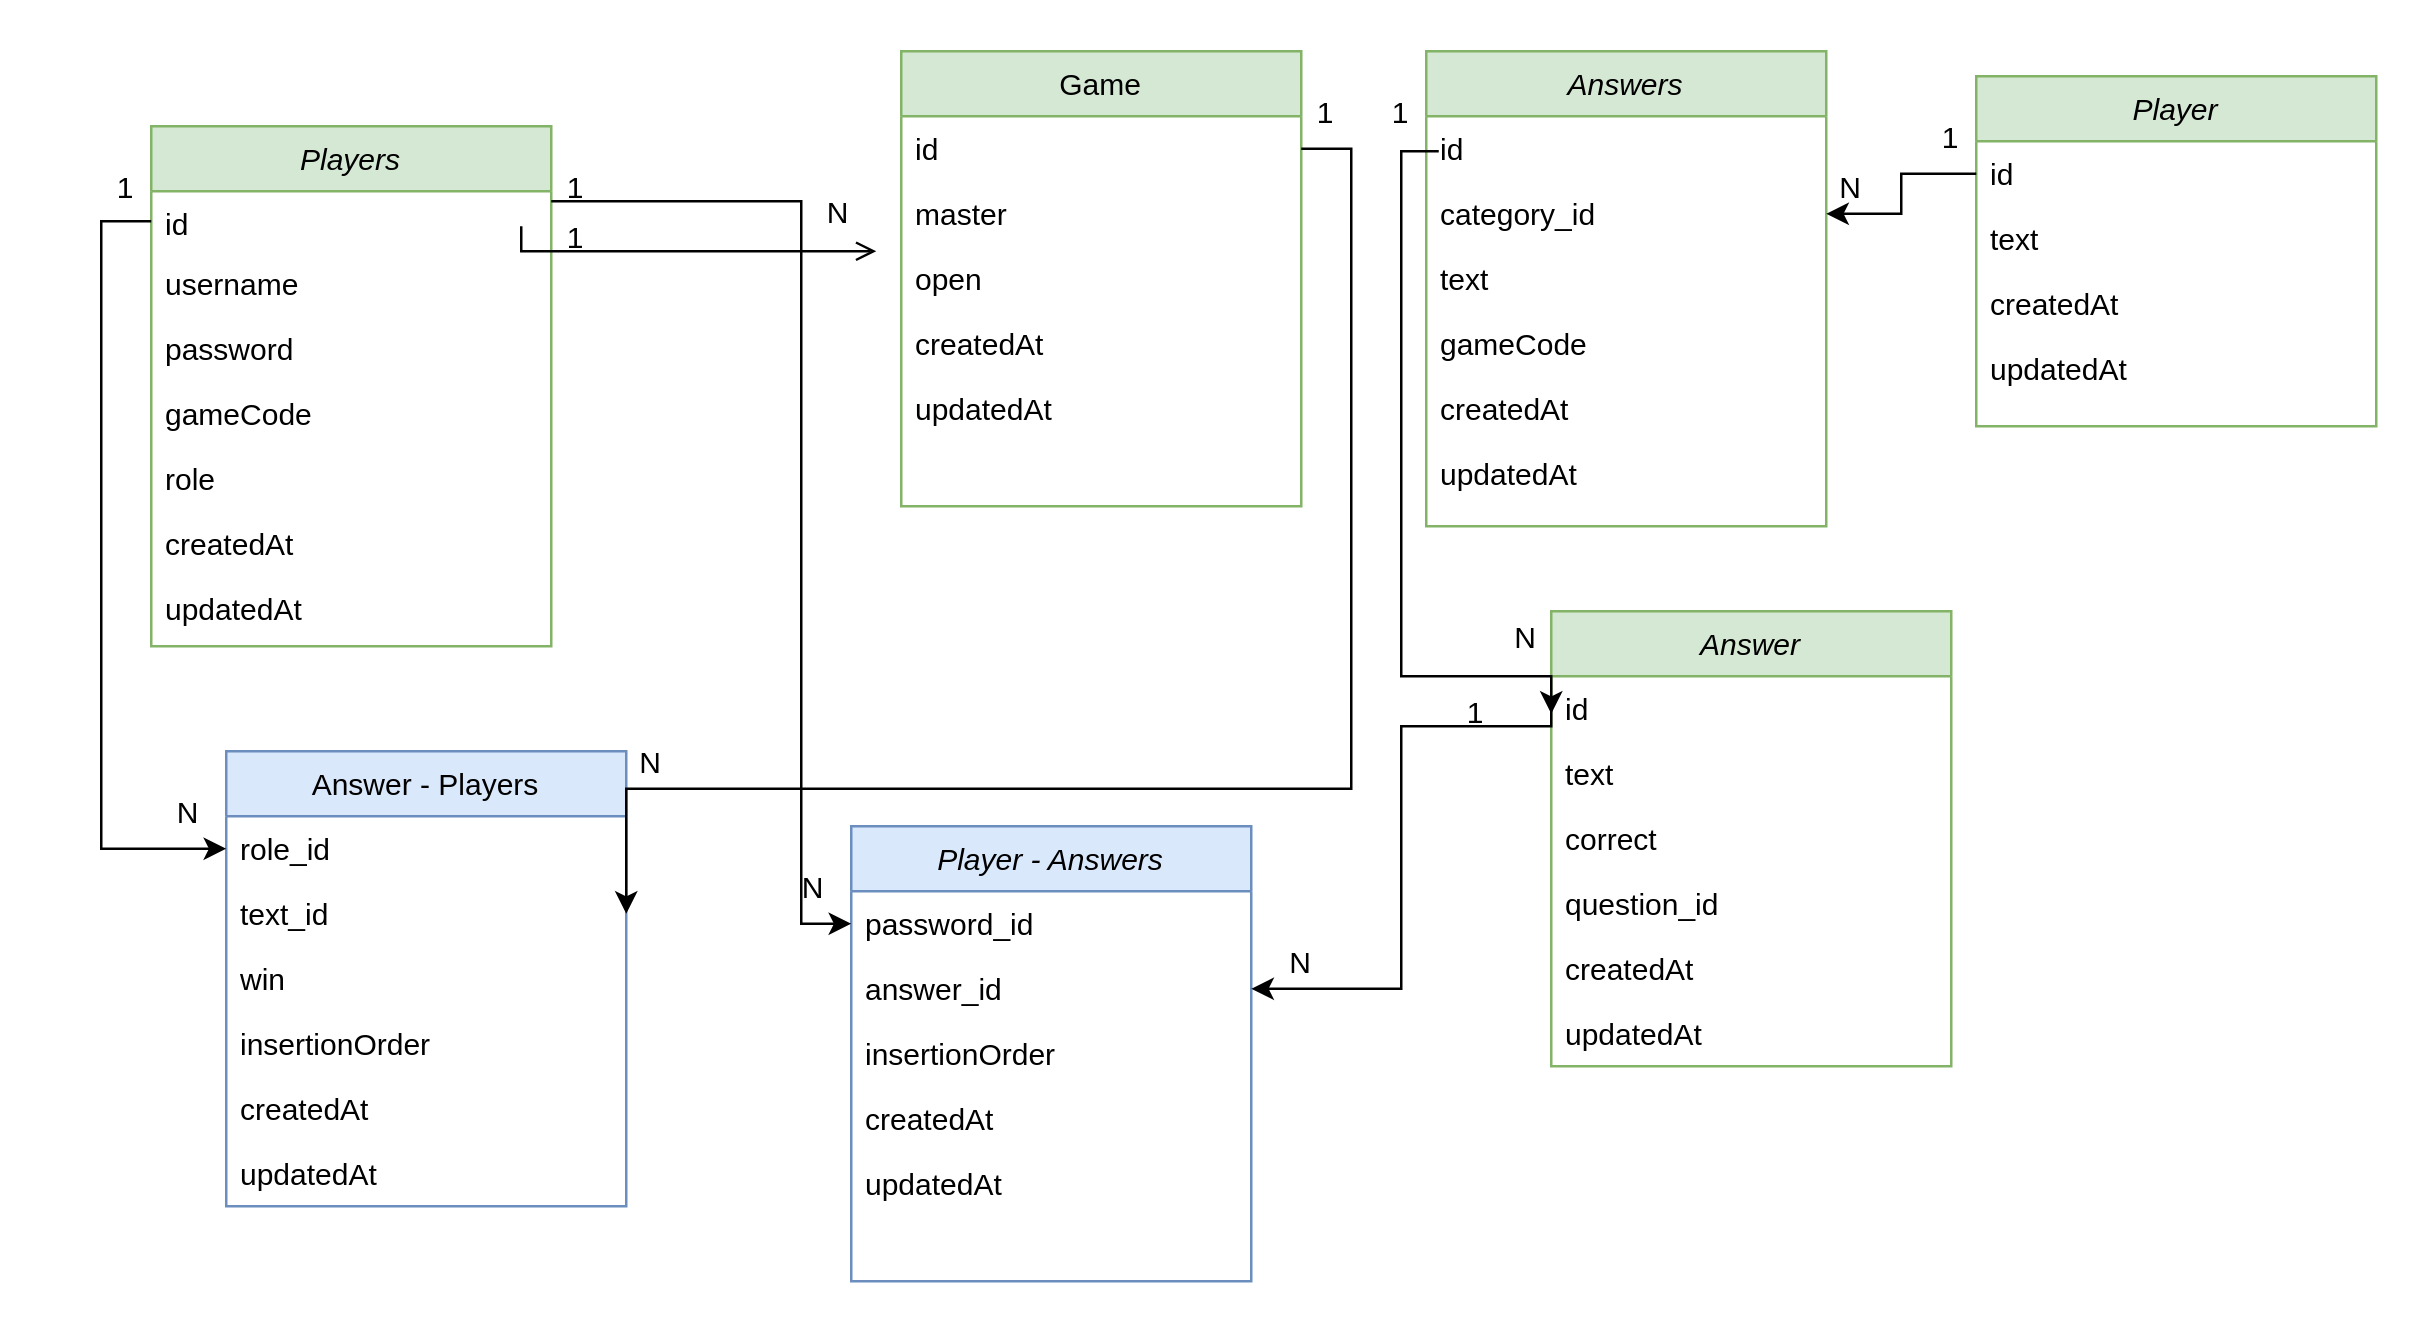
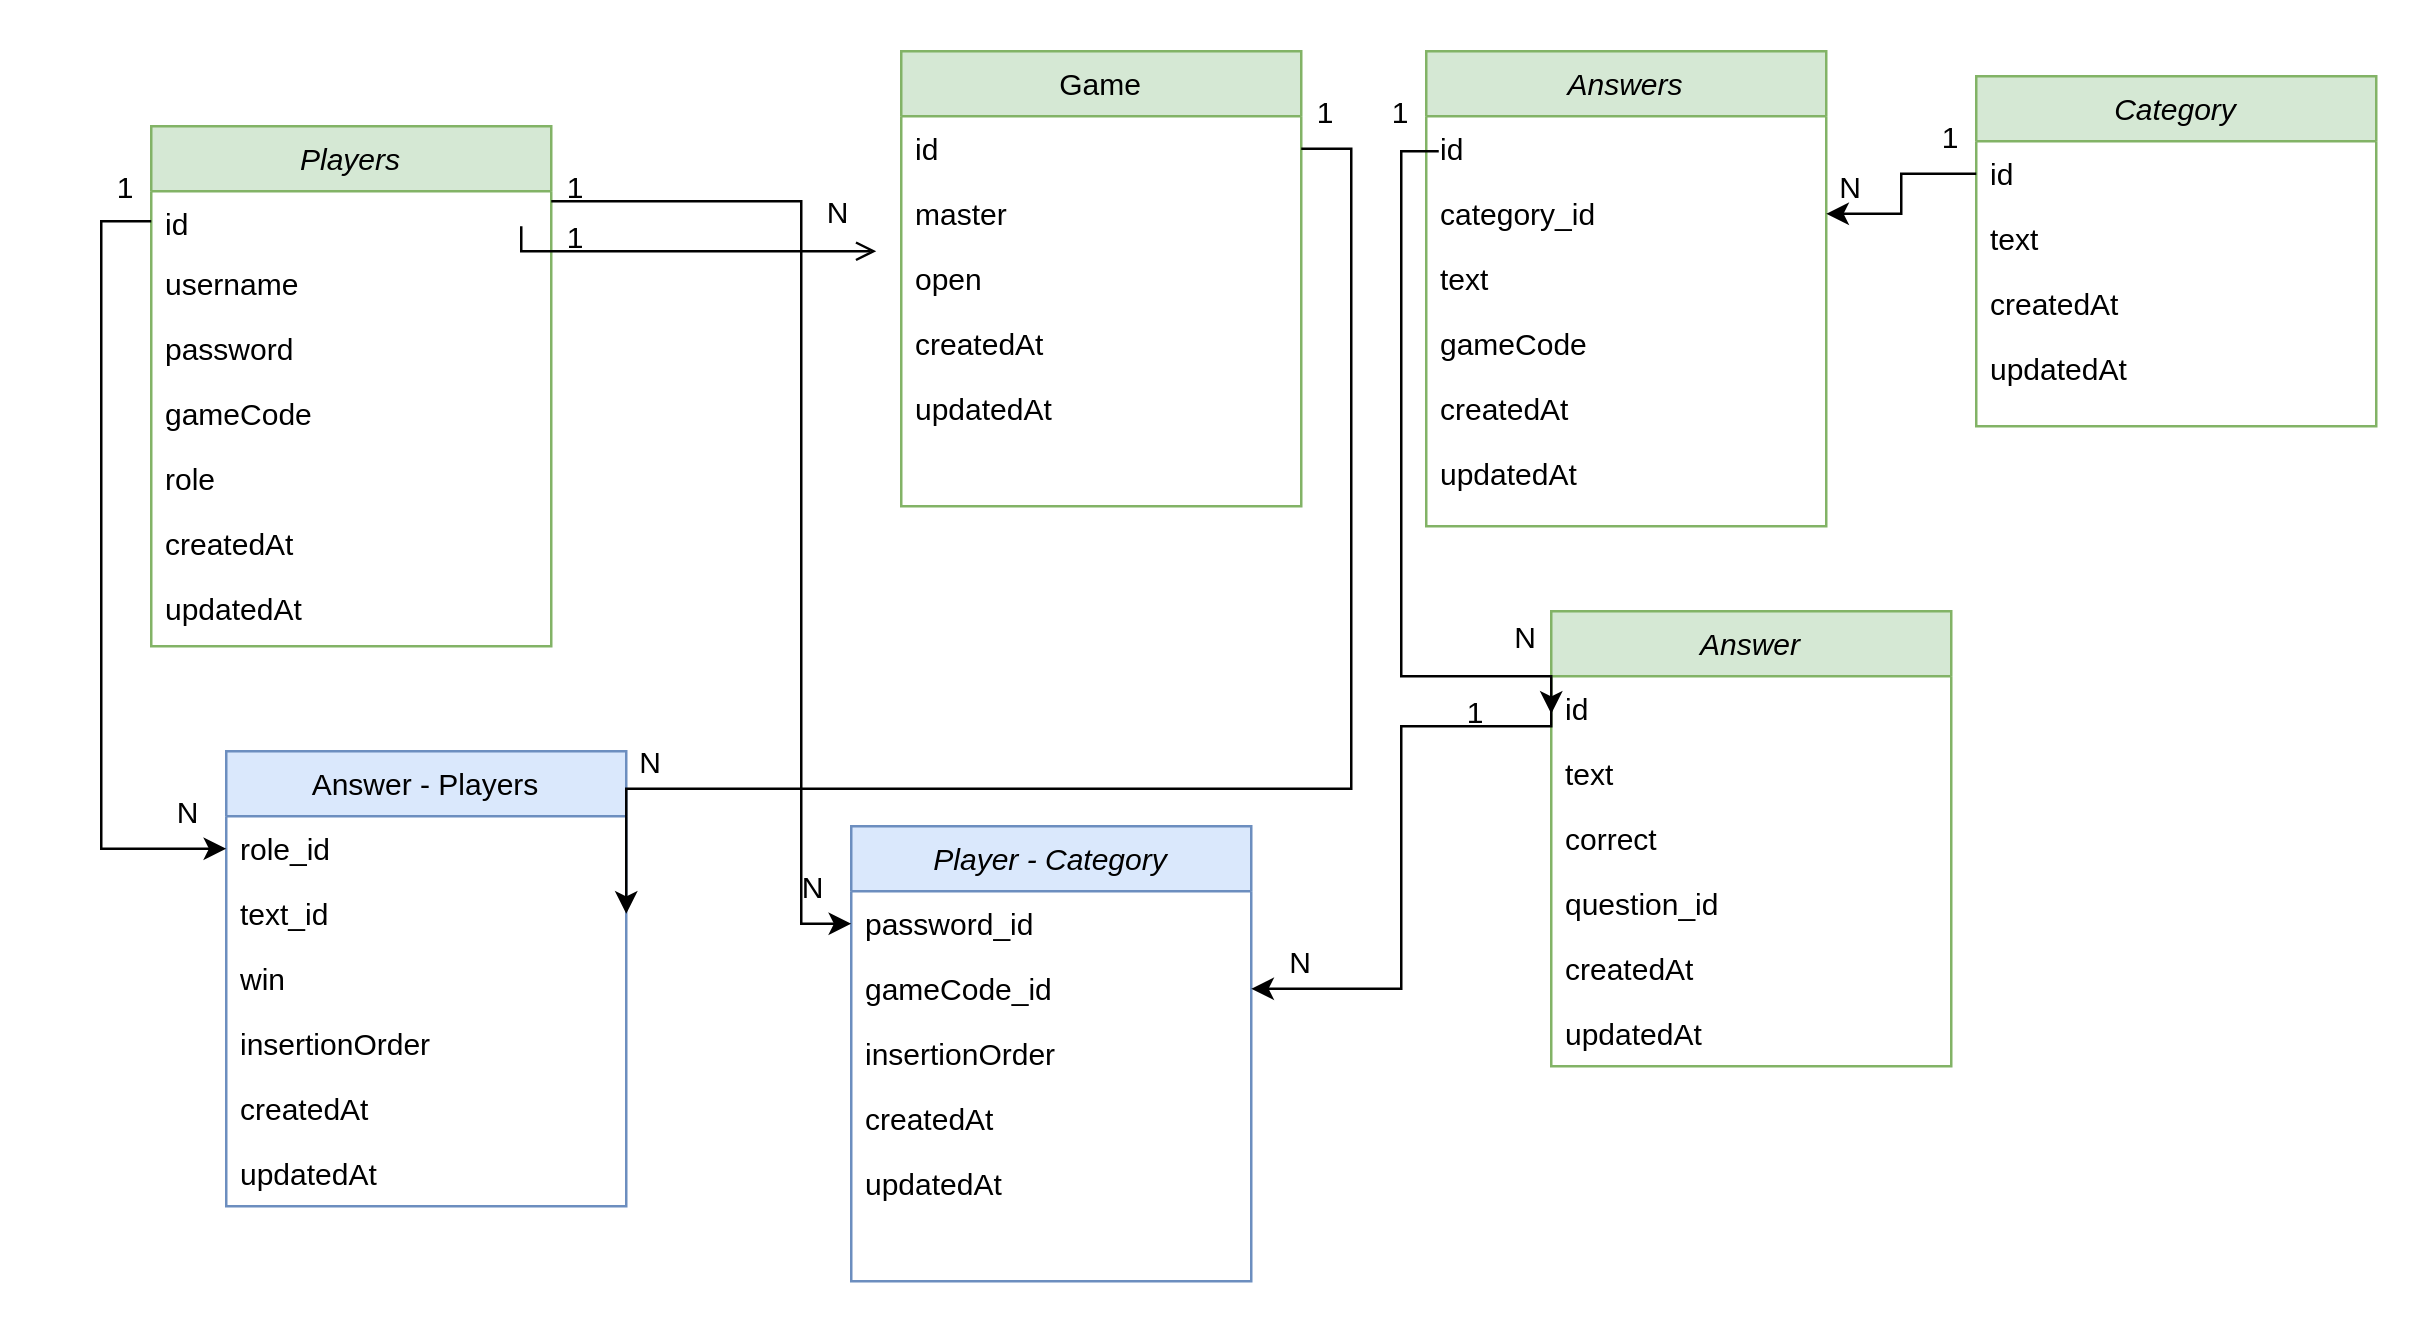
node "Player": label "Player" -> "Category"
node "Player - Answers": label "Player - Answers" -> "Player - Category"
node "answer_id": label "answer_id" -> "gameCode_id"
